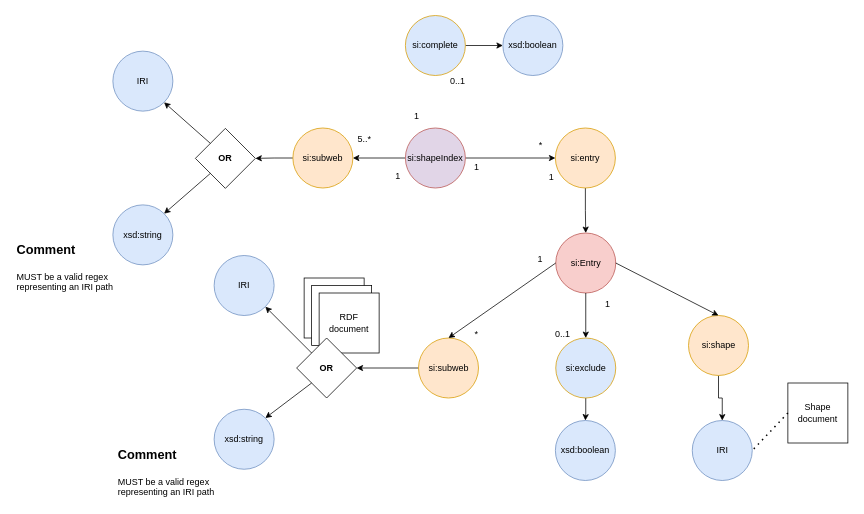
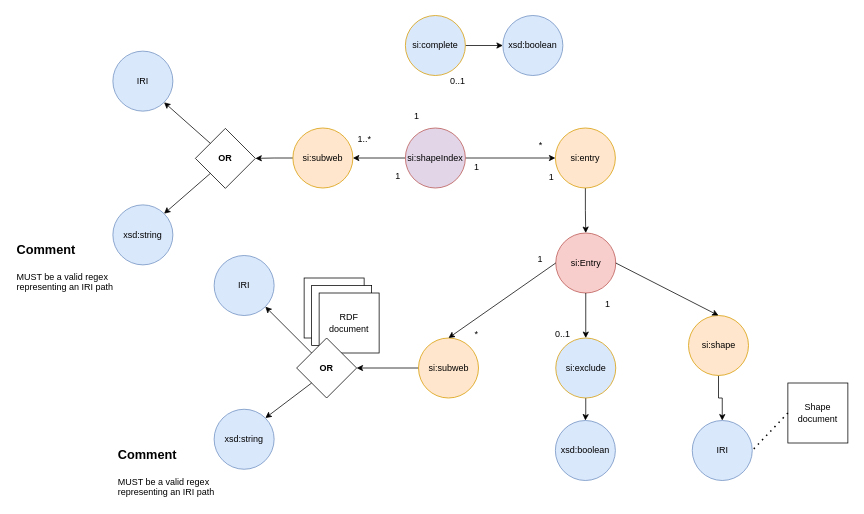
node "5..*": label "5..*" -> "1..*"
